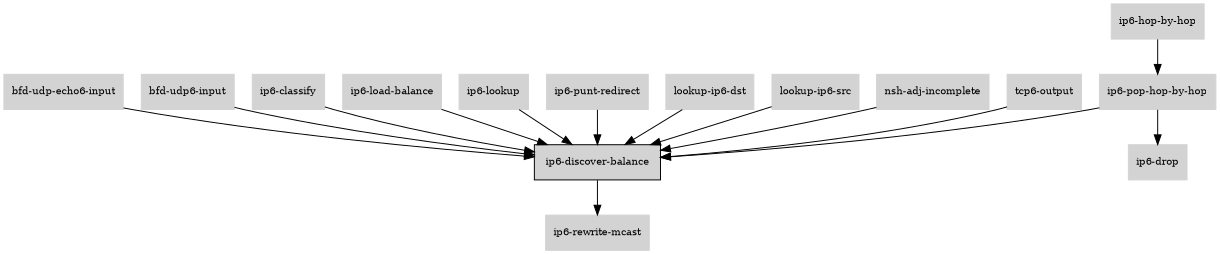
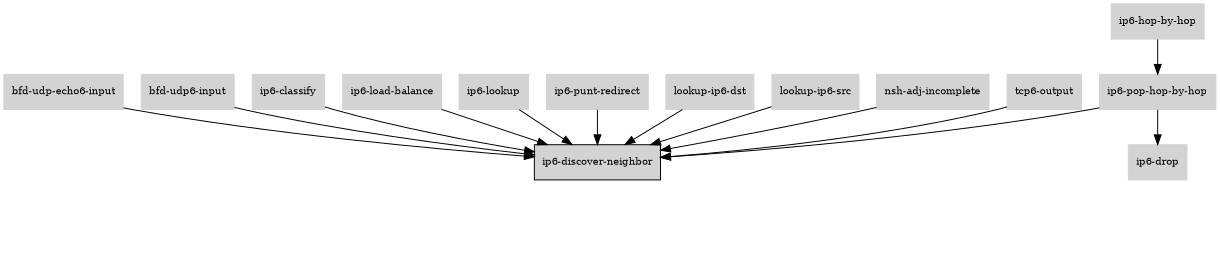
node "ip6-discover-balance": label "ip6-discover-balance" -> "ip6-discover-neighbor"
node "ip6-rewrite-mcast": removed
